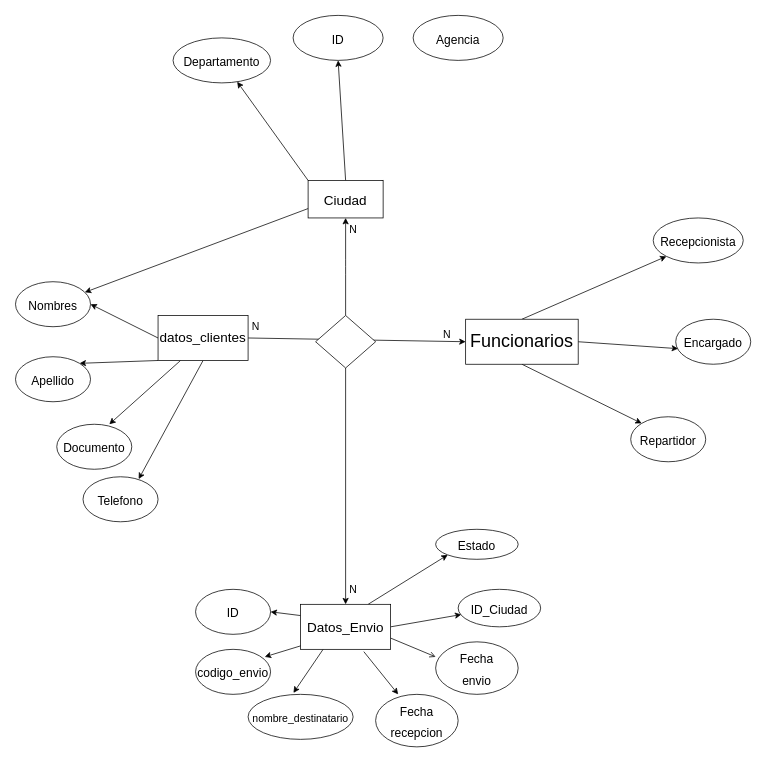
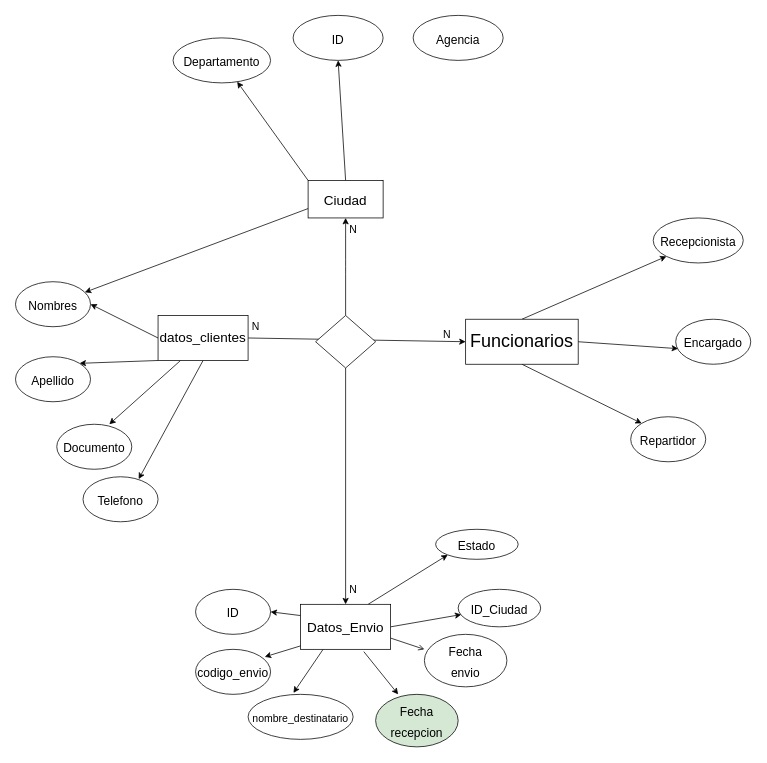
node "Fecha envio": moved (477, 668) -> (465, 660)
node "Fecha recepcion": fillcolor #ffffff -> #d5e8d4
